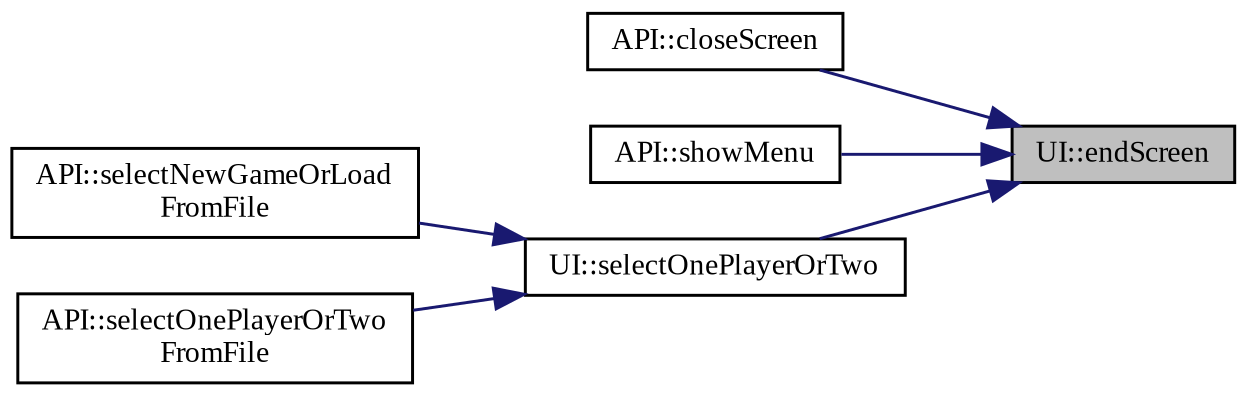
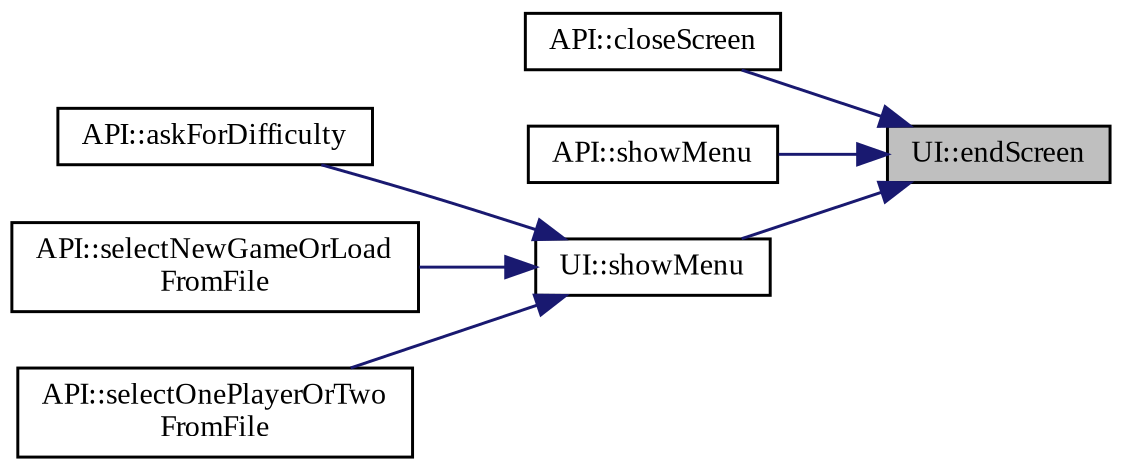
node "API::askForDifficulty": added
node "UI::selectOnePlayerOrTwo": label "UI::selectOnePlayerOrTwo" -> "UI::showMenu"
